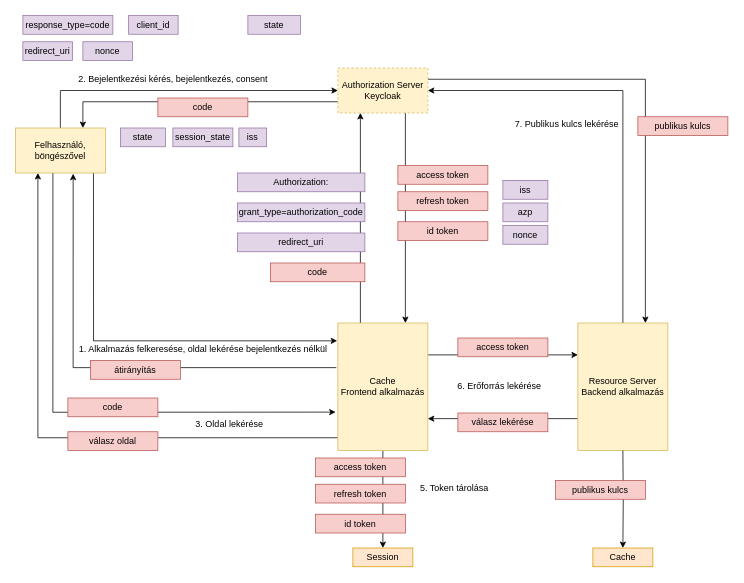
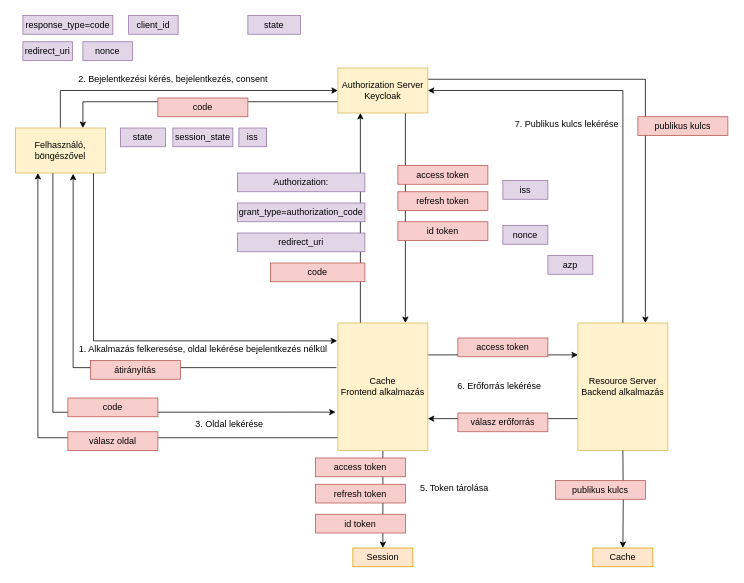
node "Authorization Server Keycloak": style dashed -> solid
node "azp": moved (525, 212) -> (570, 265)
node "válasz lekérése": label "válasz lekérése" -> "válasz erőforrás"
